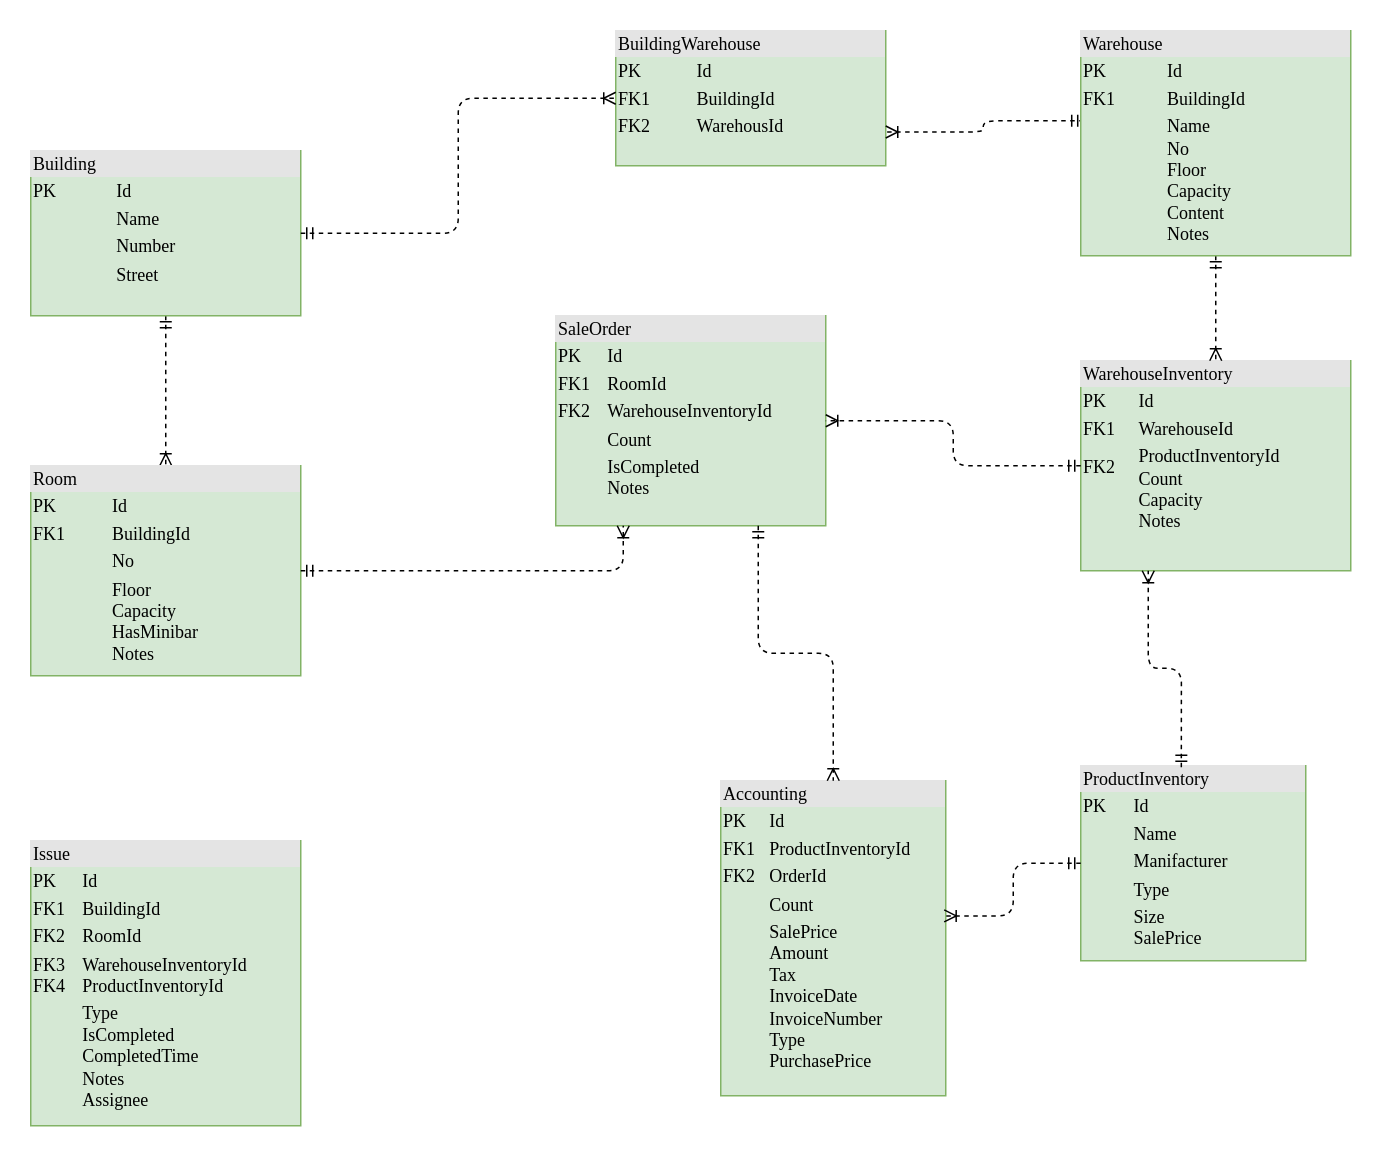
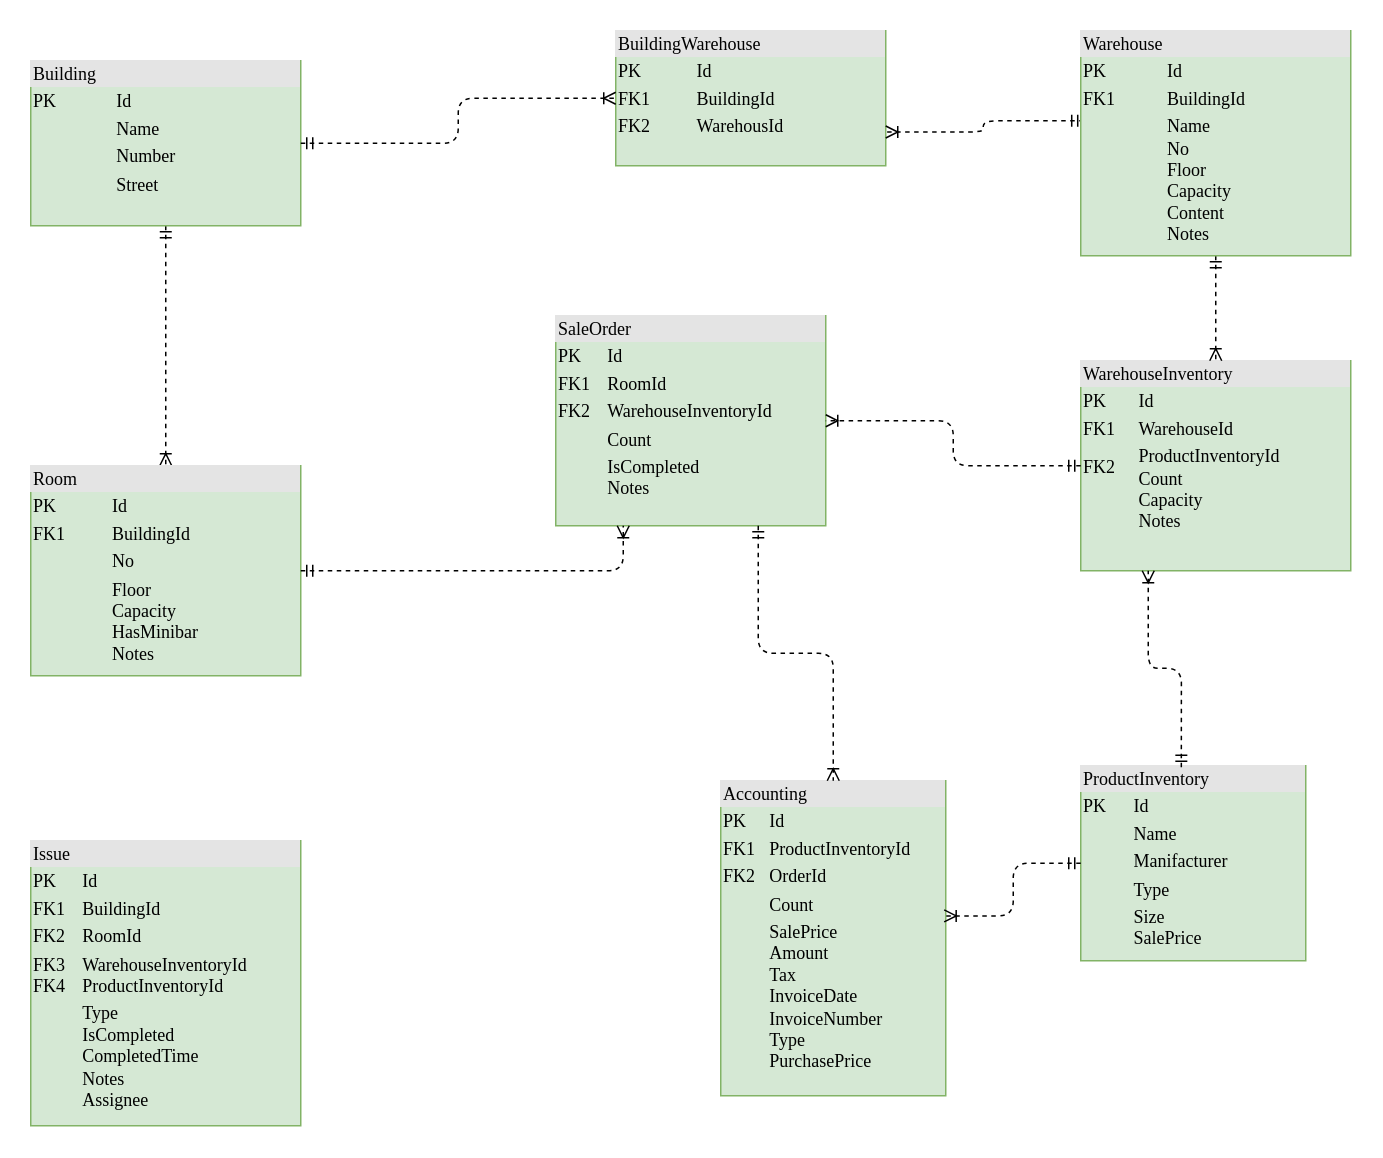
node "Building PK Id Name Number Street": moved (166, 233) -> (166, 143)
